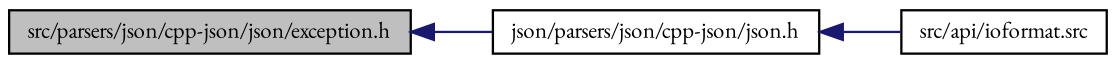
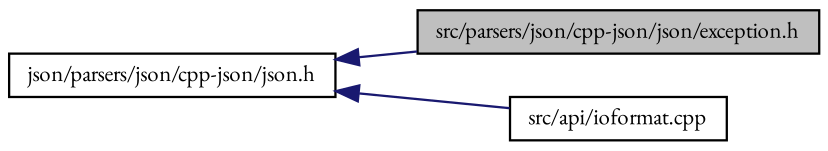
edge "json/parsers/json/cpp-json/json.h" -> "src/parsers/json/cpp-json/json/exception.h": reversed
node "src/api/ioformat.src": label "src/api/ioformat.src" -> "src/api/ioformat.cpp"
